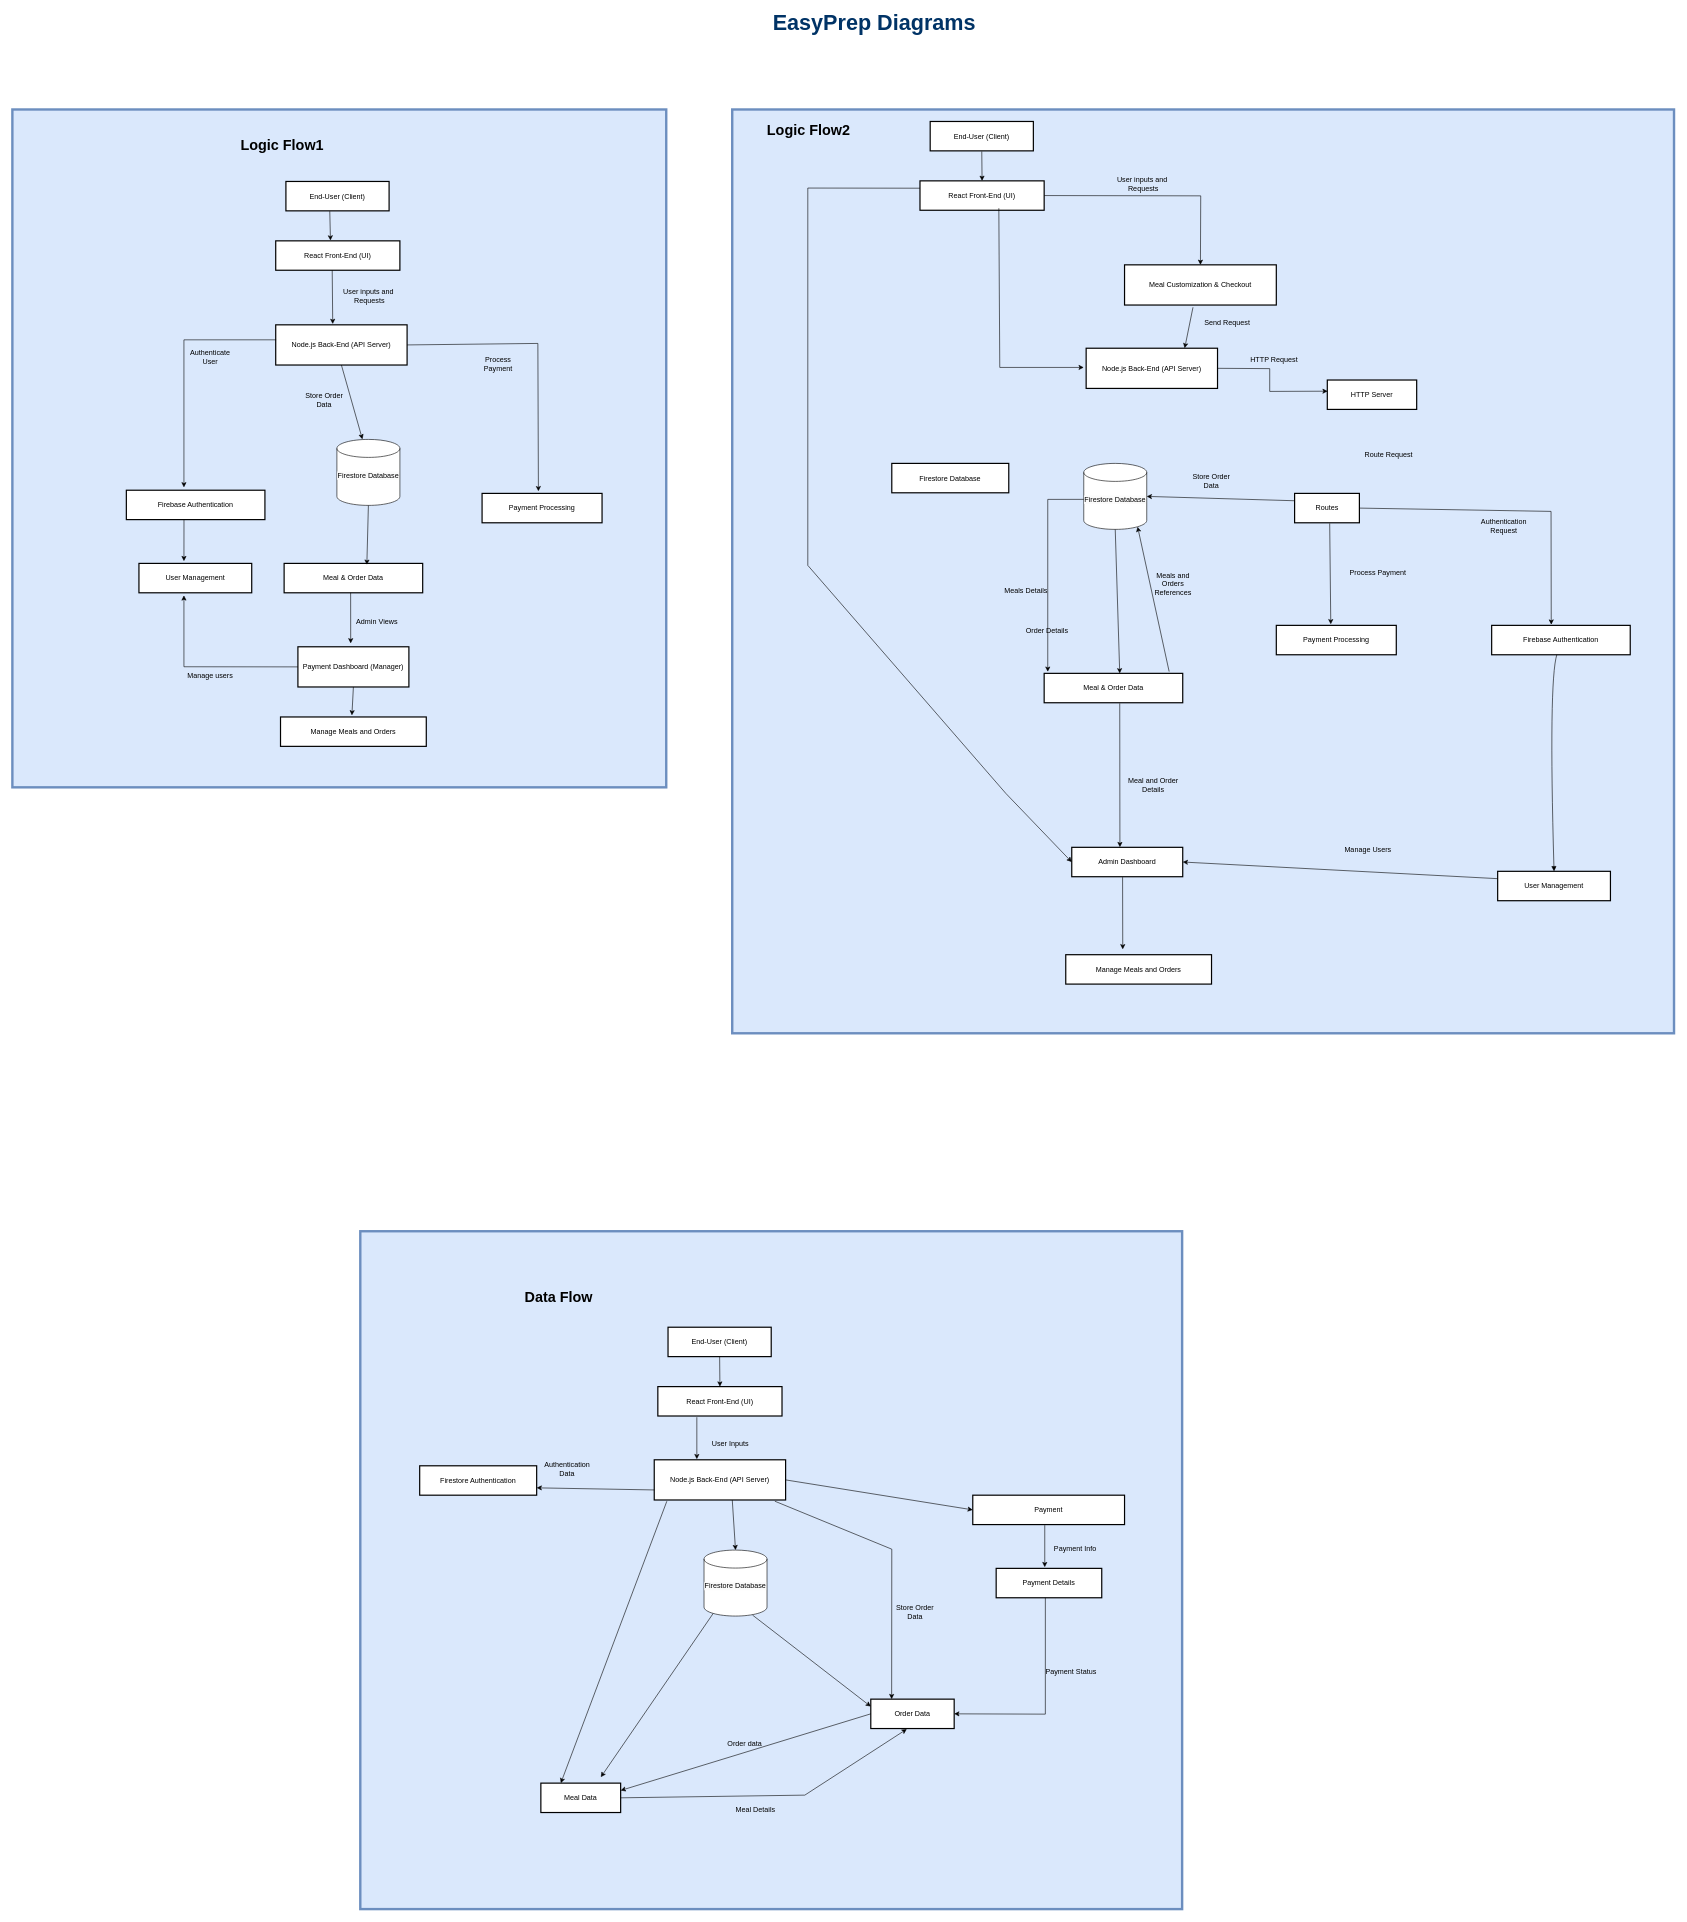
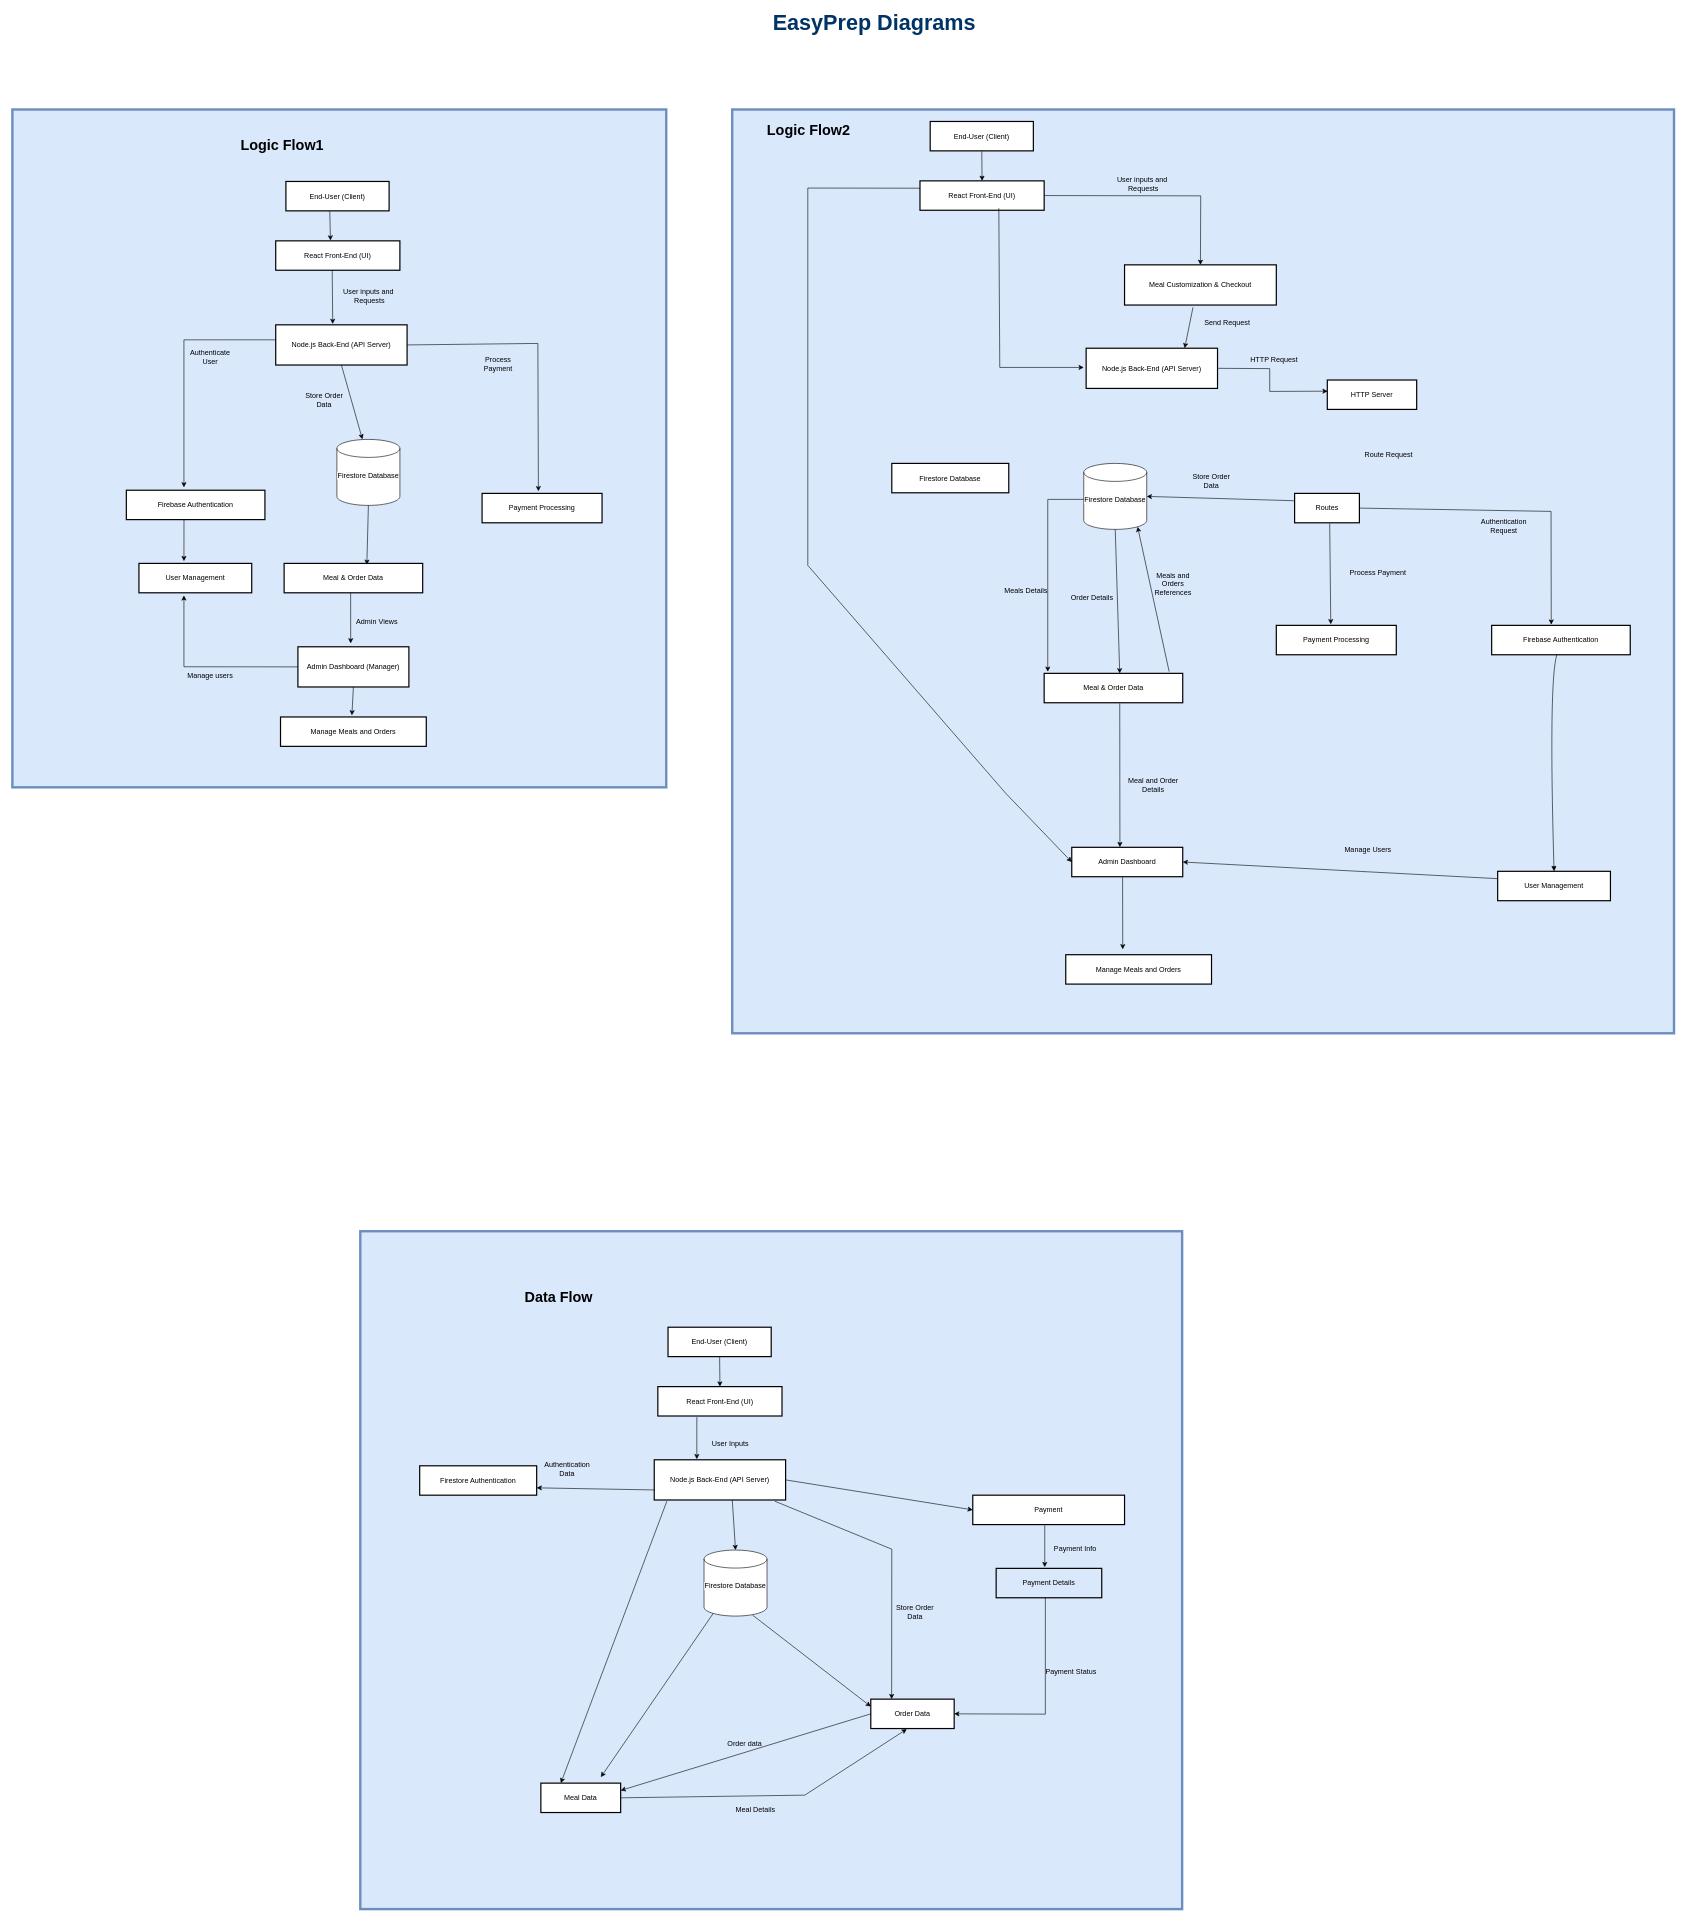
node "Order Details": moved (1047, 632) -> (1092, 599)
node "Payment Dashboard (Manager)": label "Payment Dashboard (Manager)" -> "Admin Dashboard (Manager)"
node "Payment Details": fillcolor #ffffff -> #dae8fc
